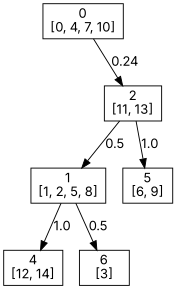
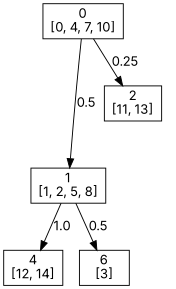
edge "0 [0, 4, 7, 10]" -> "2 [11, 13]": label "0.24" -> "0.25"
edge "2 [11, 13]" -> "1 [1, 2, 5, 8]": now "0 [0, 4, 7, 10]" -> "1 [1, 2, 5, 8]"
node "5 [6, 9]": removed
